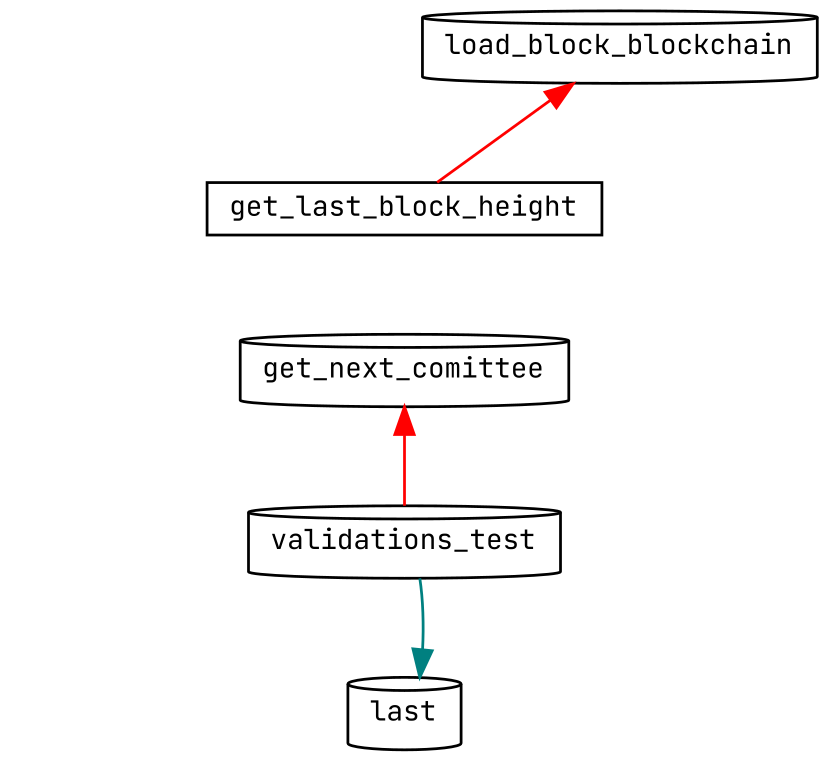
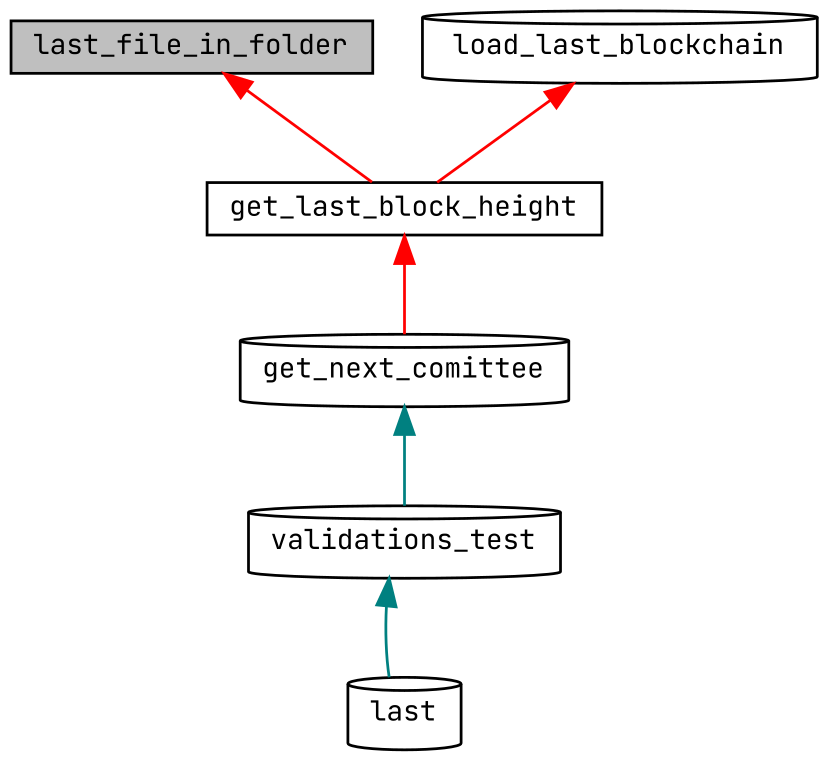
node "last_file_in_folder": added
node "load_block_blockchain": label "load_block_blockchain" -> "load_last_blockchain"
edge "get_next_comittee" -> "get_last_block_height": added
edge "validations_test" -> "get_next_comittee": color red -> teal
edge "validations_test" -> "last": reversed
